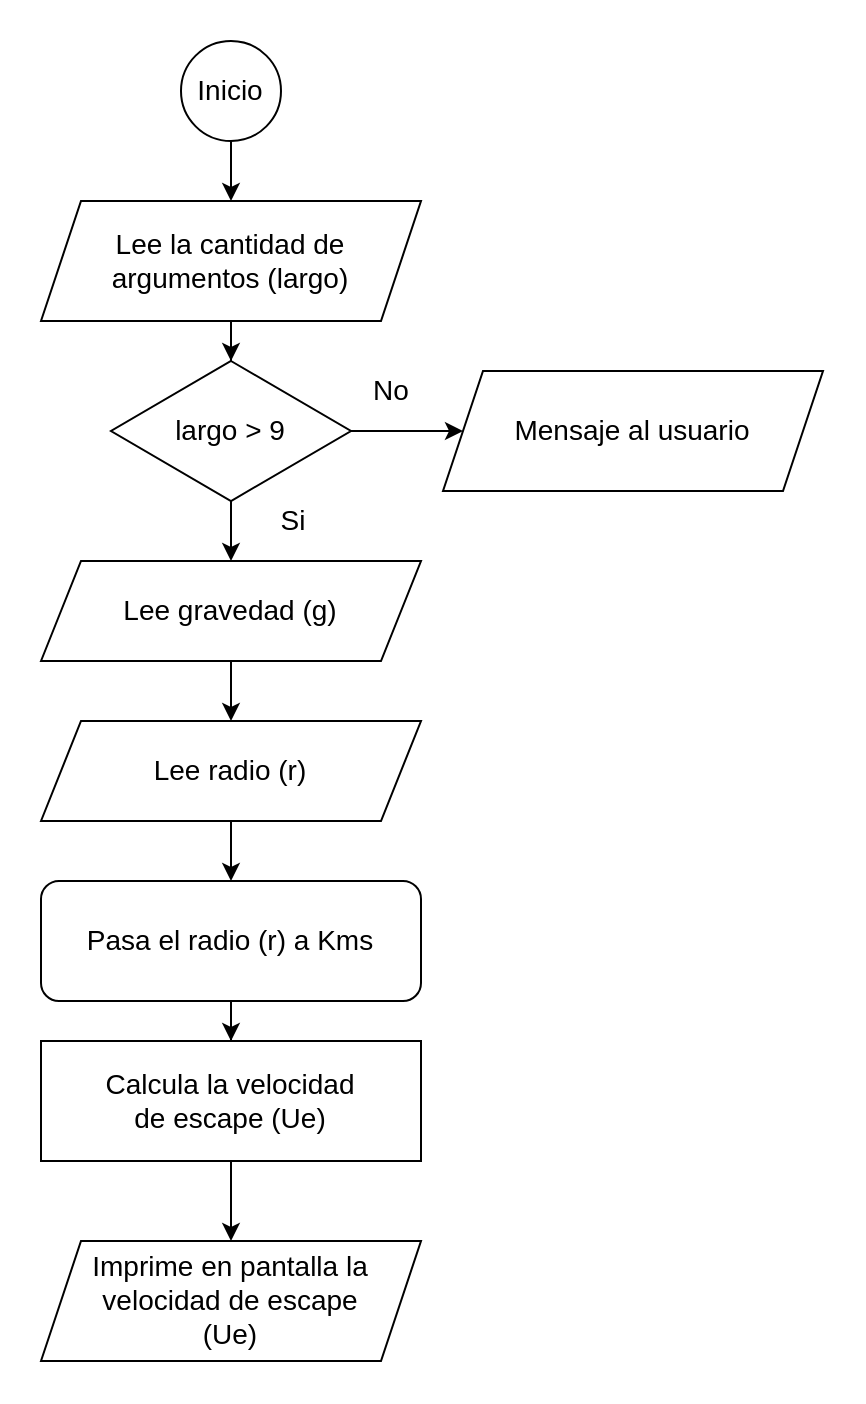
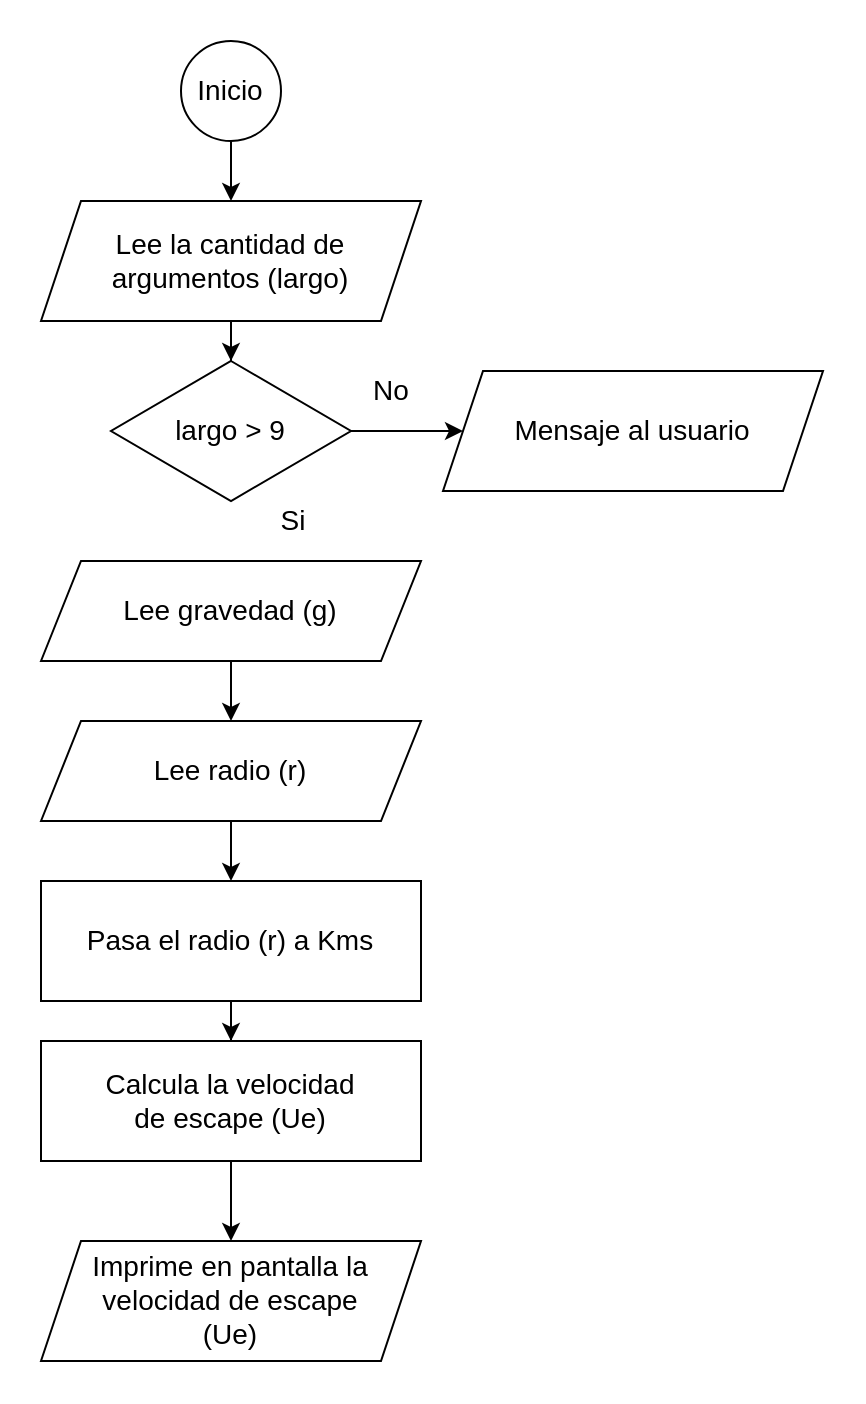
edge "largo > 9" -> "Lee gravedad (g)": removed
node "Pasa el radio (r) a Kms": shape rounded rectangle -> rectangle
